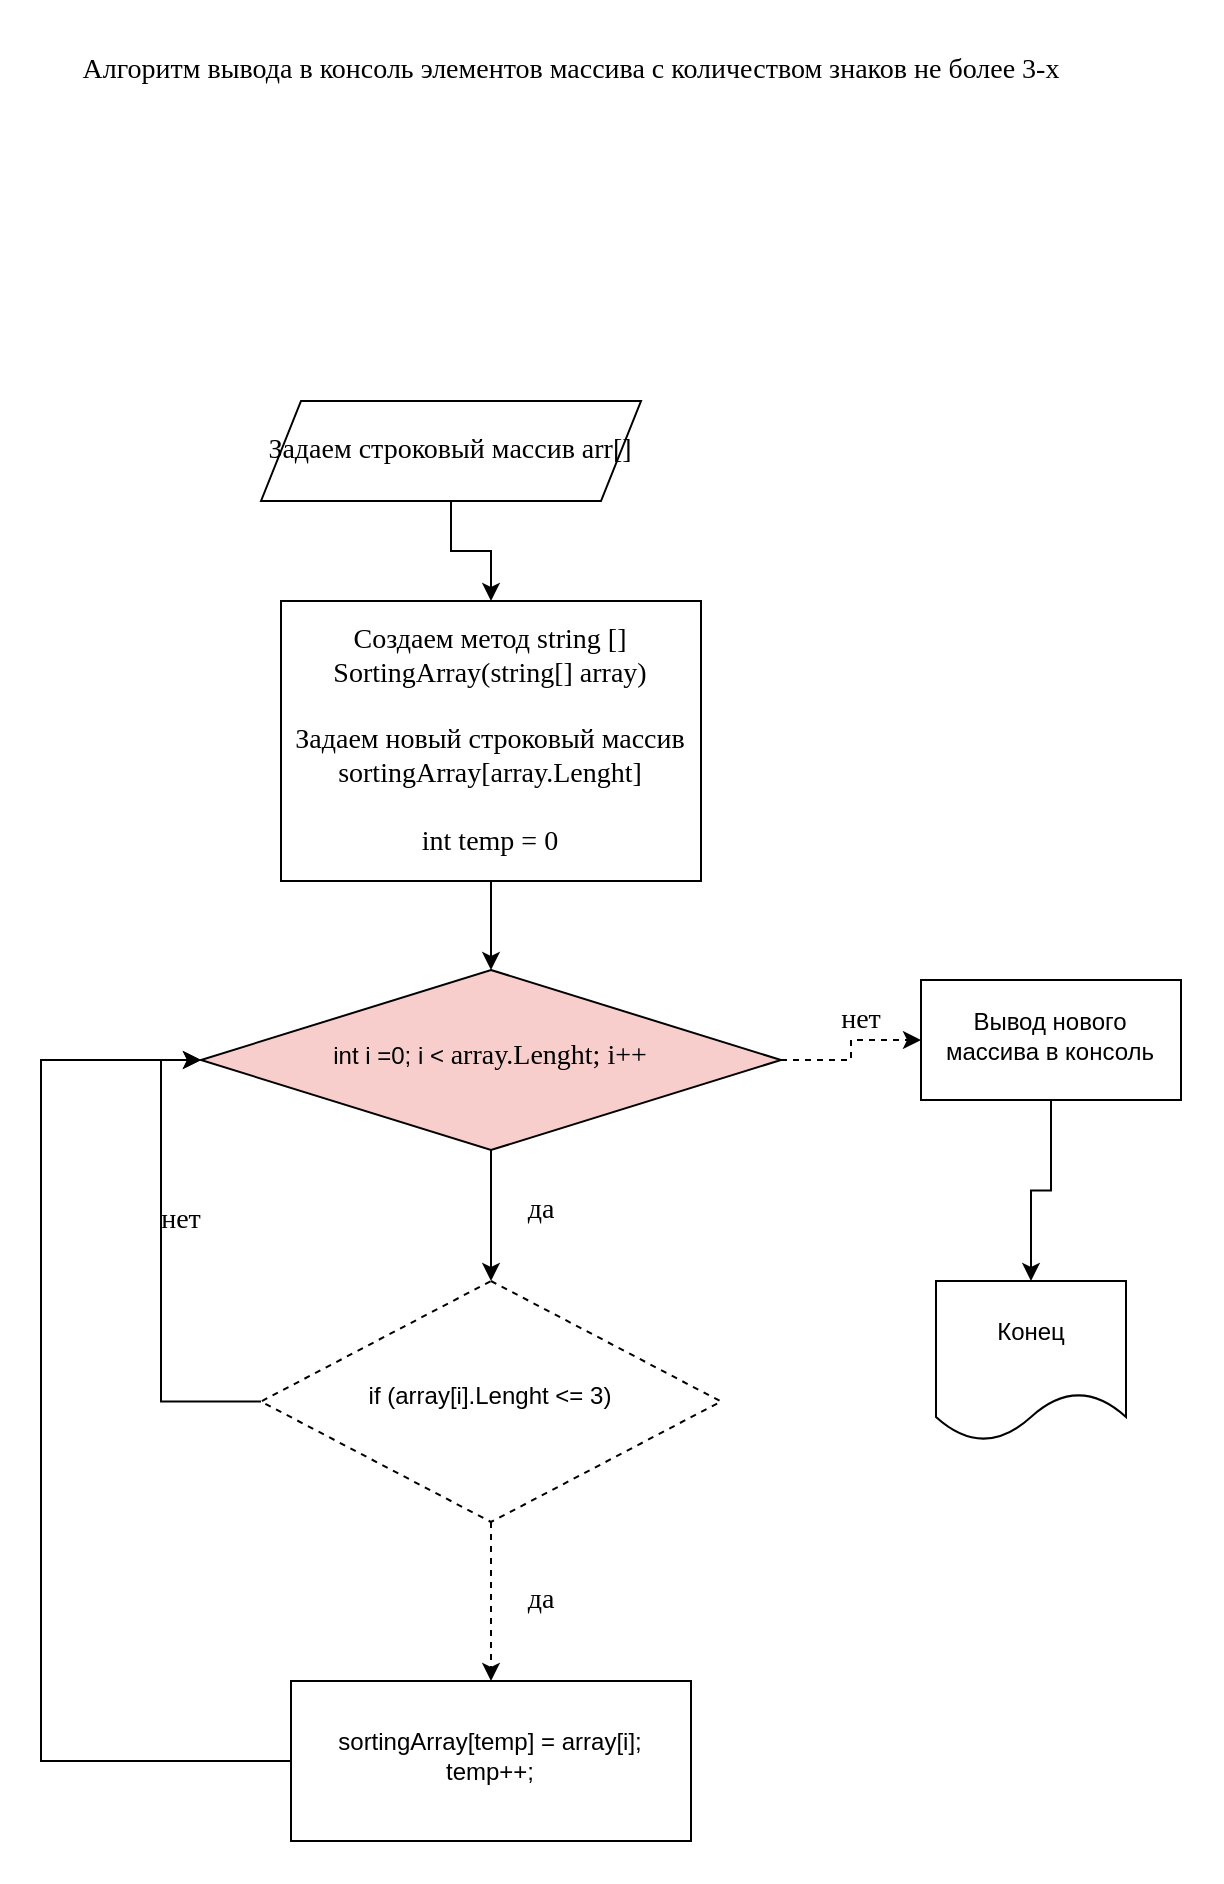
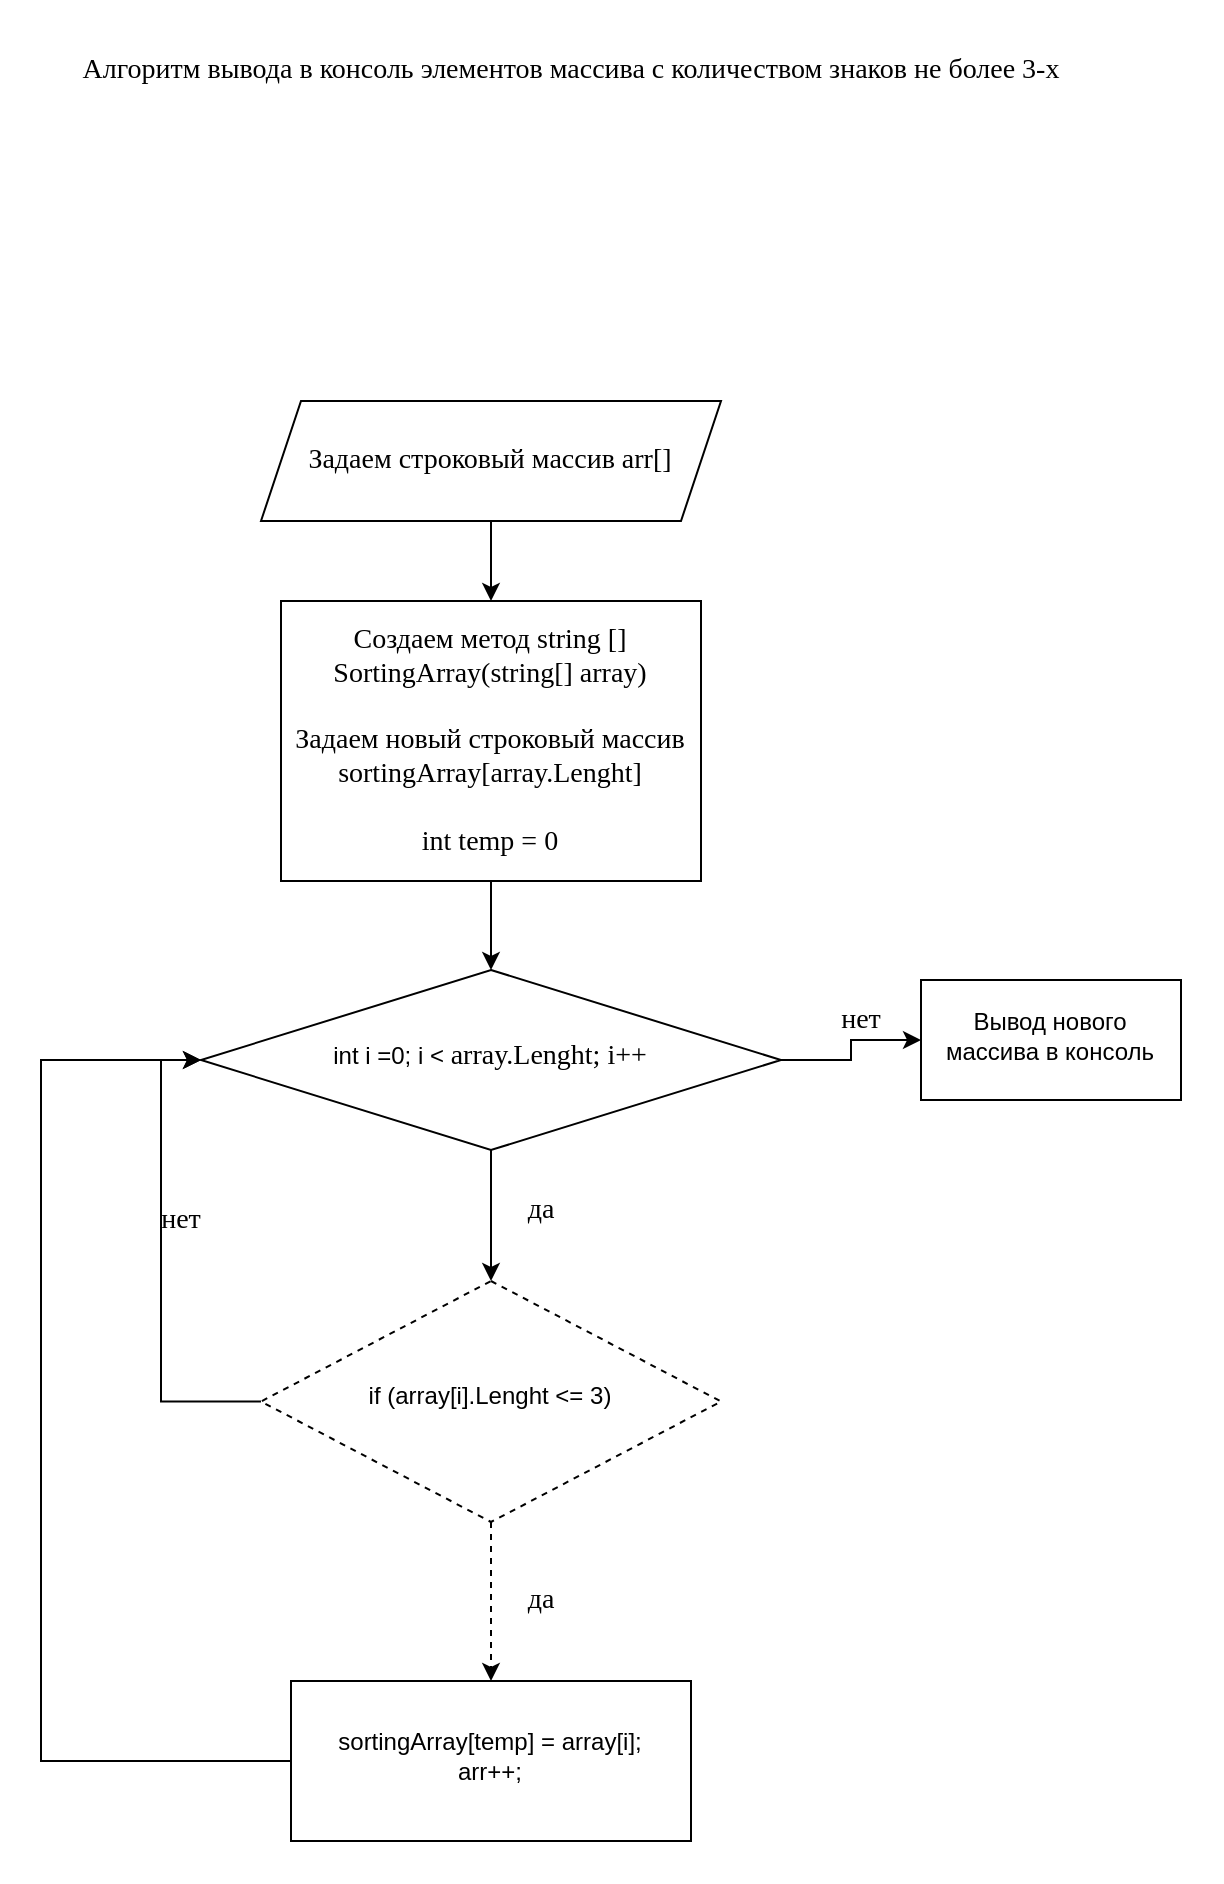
node "Задаем строковый массив arr[]": size 380x100 -> 460x120
edge "int i =0; i < array.Lenght; i++" -> "Вывод нового массива в консоль": style dashed -> solid
node "int i =0; i < array.Lenght; i++": fillcolor #f8cecc -> #ffffff
edge "Вывод нового массива в консоль" -> "Конец": removed
node "Конец": removed
node "sortingArray[temp] = array[i]; temp++;": label "sortingArray[temp] = array[i]; temp++;" -> "sortingArray[temp] = array[i]; arr++;"
